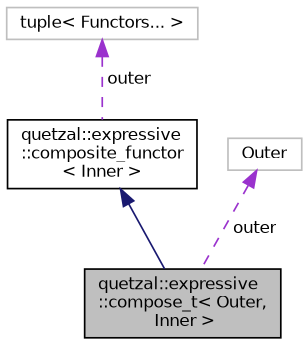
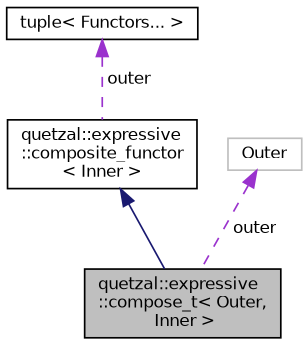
node "tuple< Functors... >": color grey75 -> black
